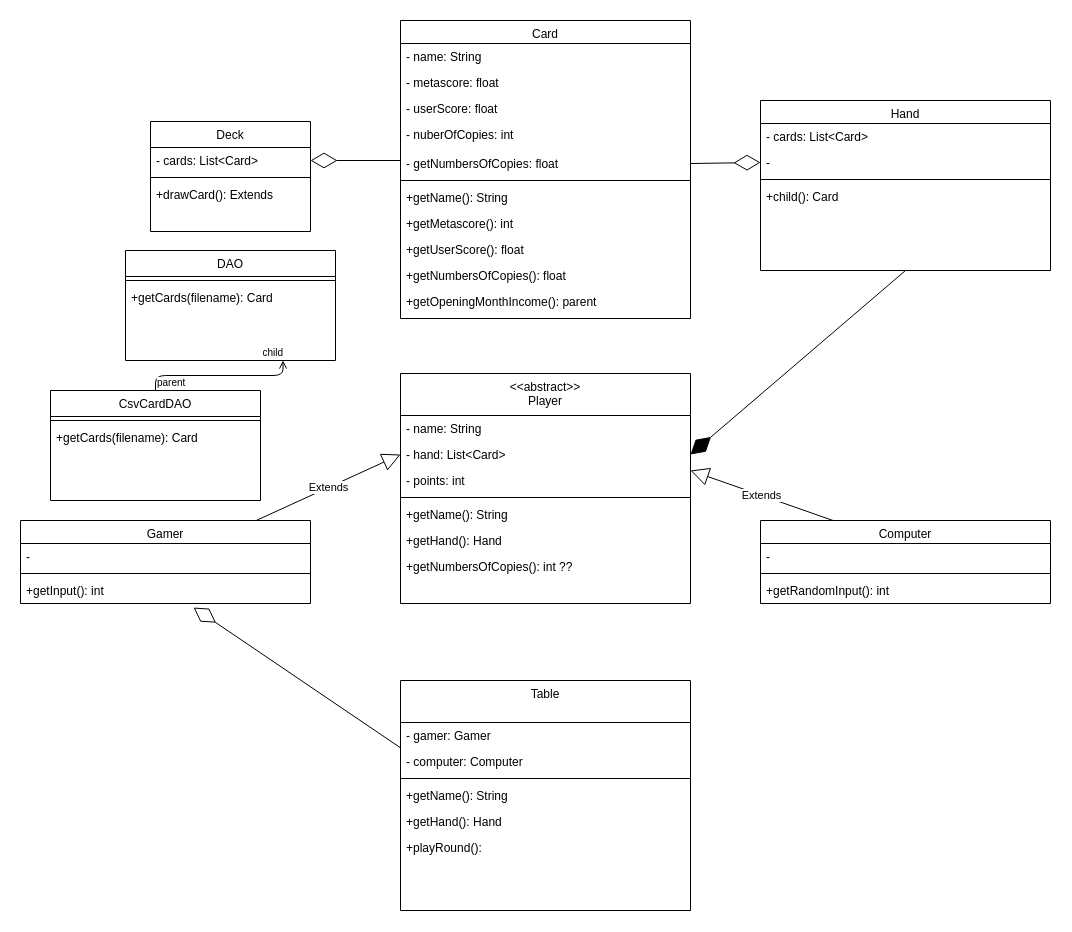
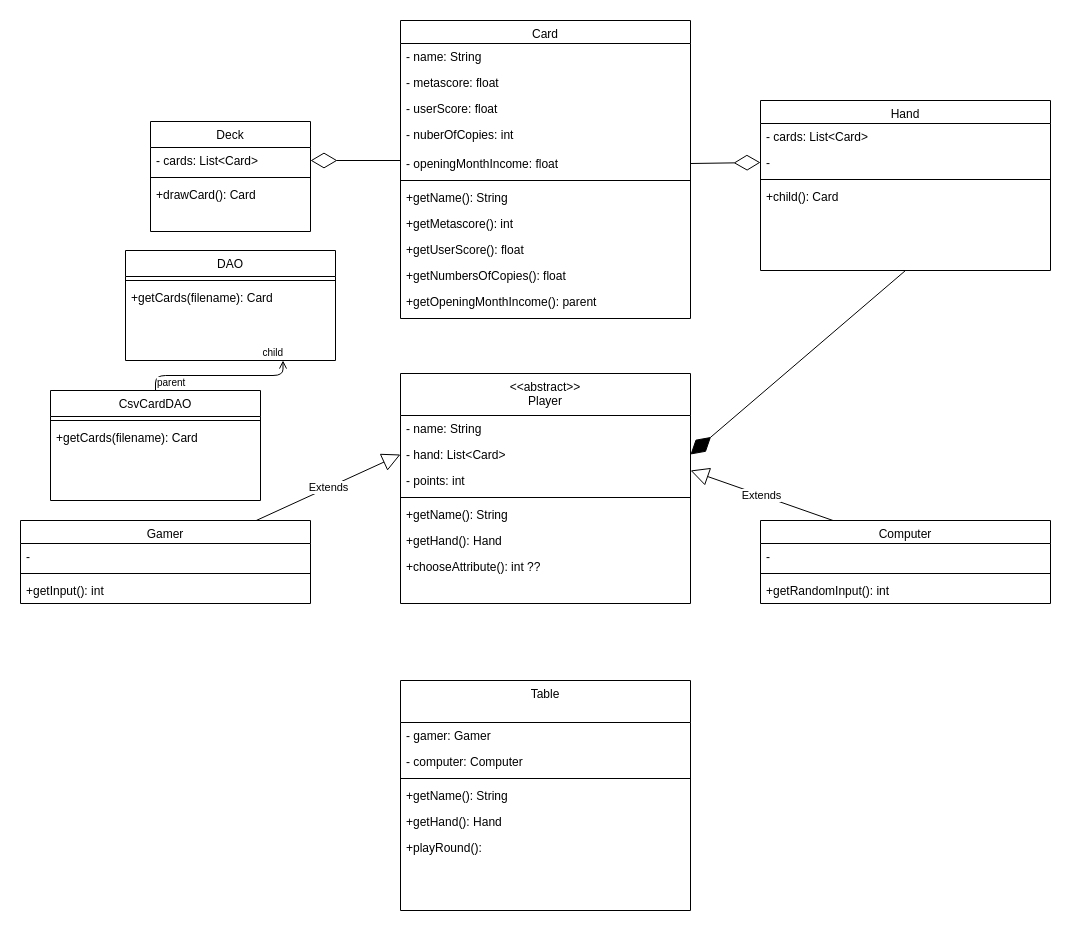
node "- getNumbersOfCopies: float": label "- getNumbersOfCopies: float" -> "- openingMonthIncome: float"
node "+drawCard(): Extends": label "+drawCard(): Extends" -> "+drawCard(): Card"
node "+getNumbersOfCopies(): int ??": label "+getNumbersOfCopies(): int ??" -> "+chooseAttribute(): int ??"
edge "- gamer: Gamer" -> "+getInput(): int": removed
